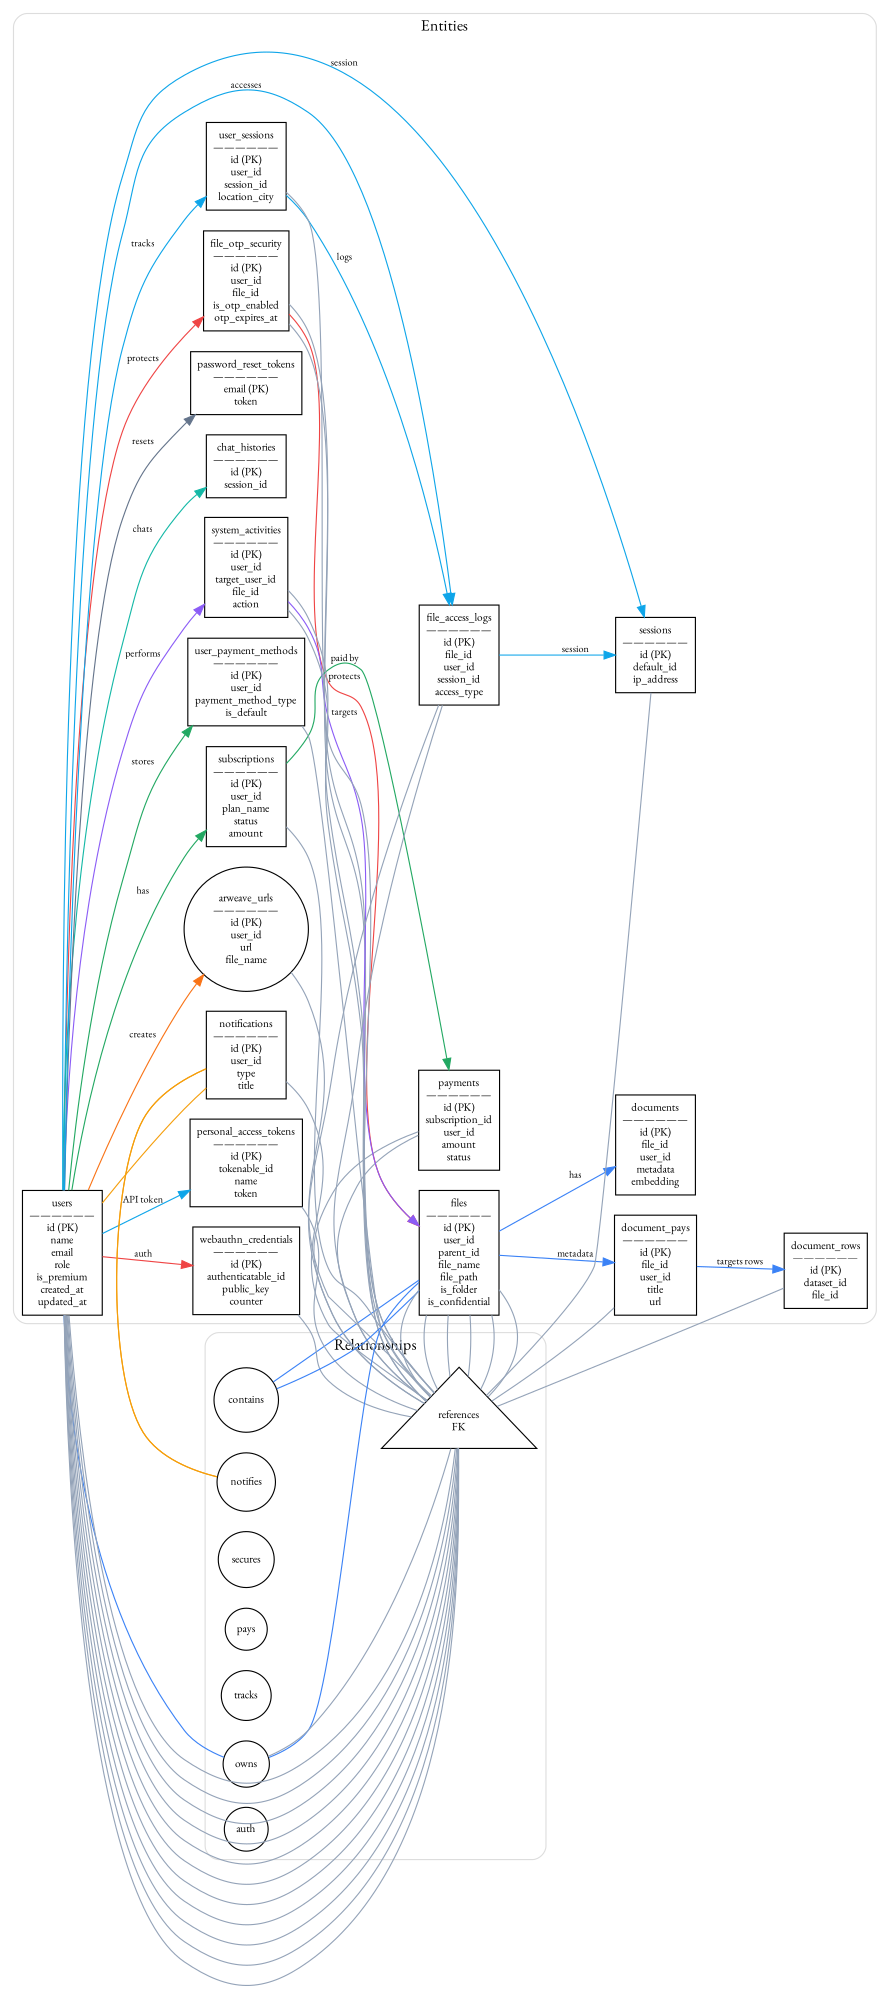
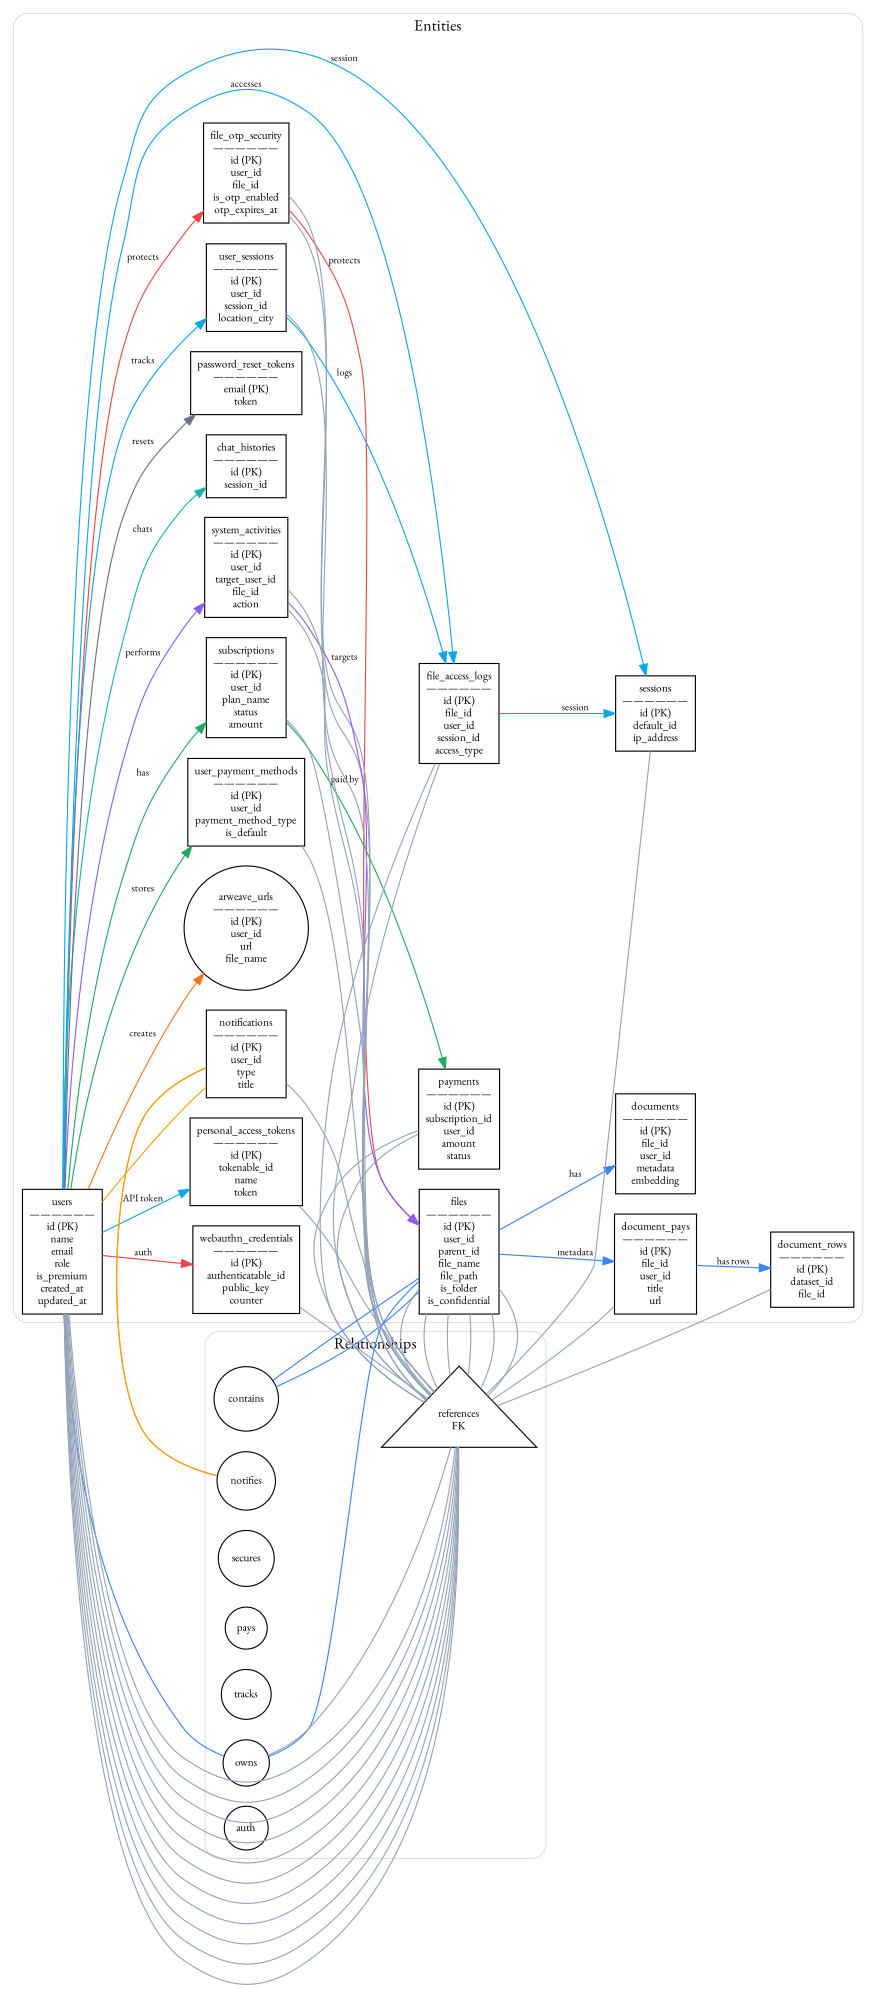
edge "document_pays —————— id (PK) file_id user_id title url" -> "document_rows —————— id (PK) dataset_id file_id": label "targets rows" -> "has rows"
edge "arweave_urls —————— id (PK) user_id url file_name" -- "references FK": removed
